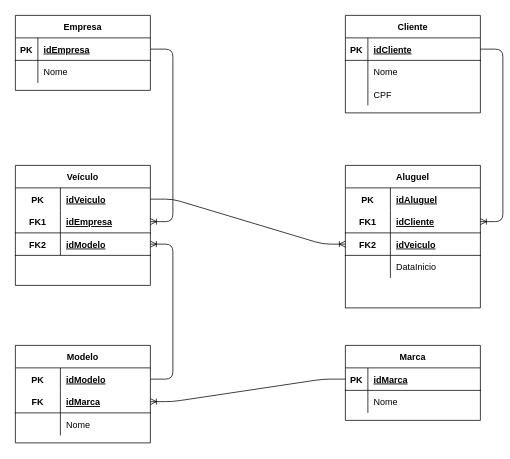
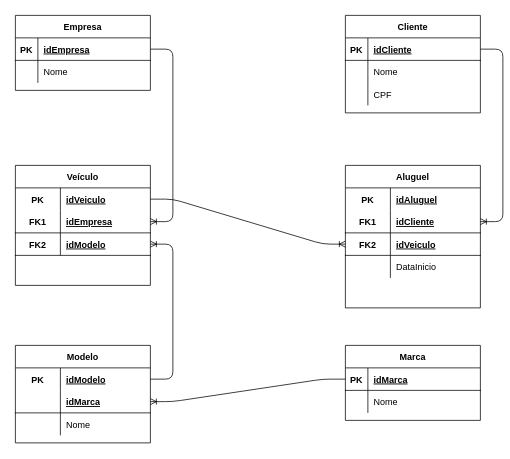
node "FK": removed
